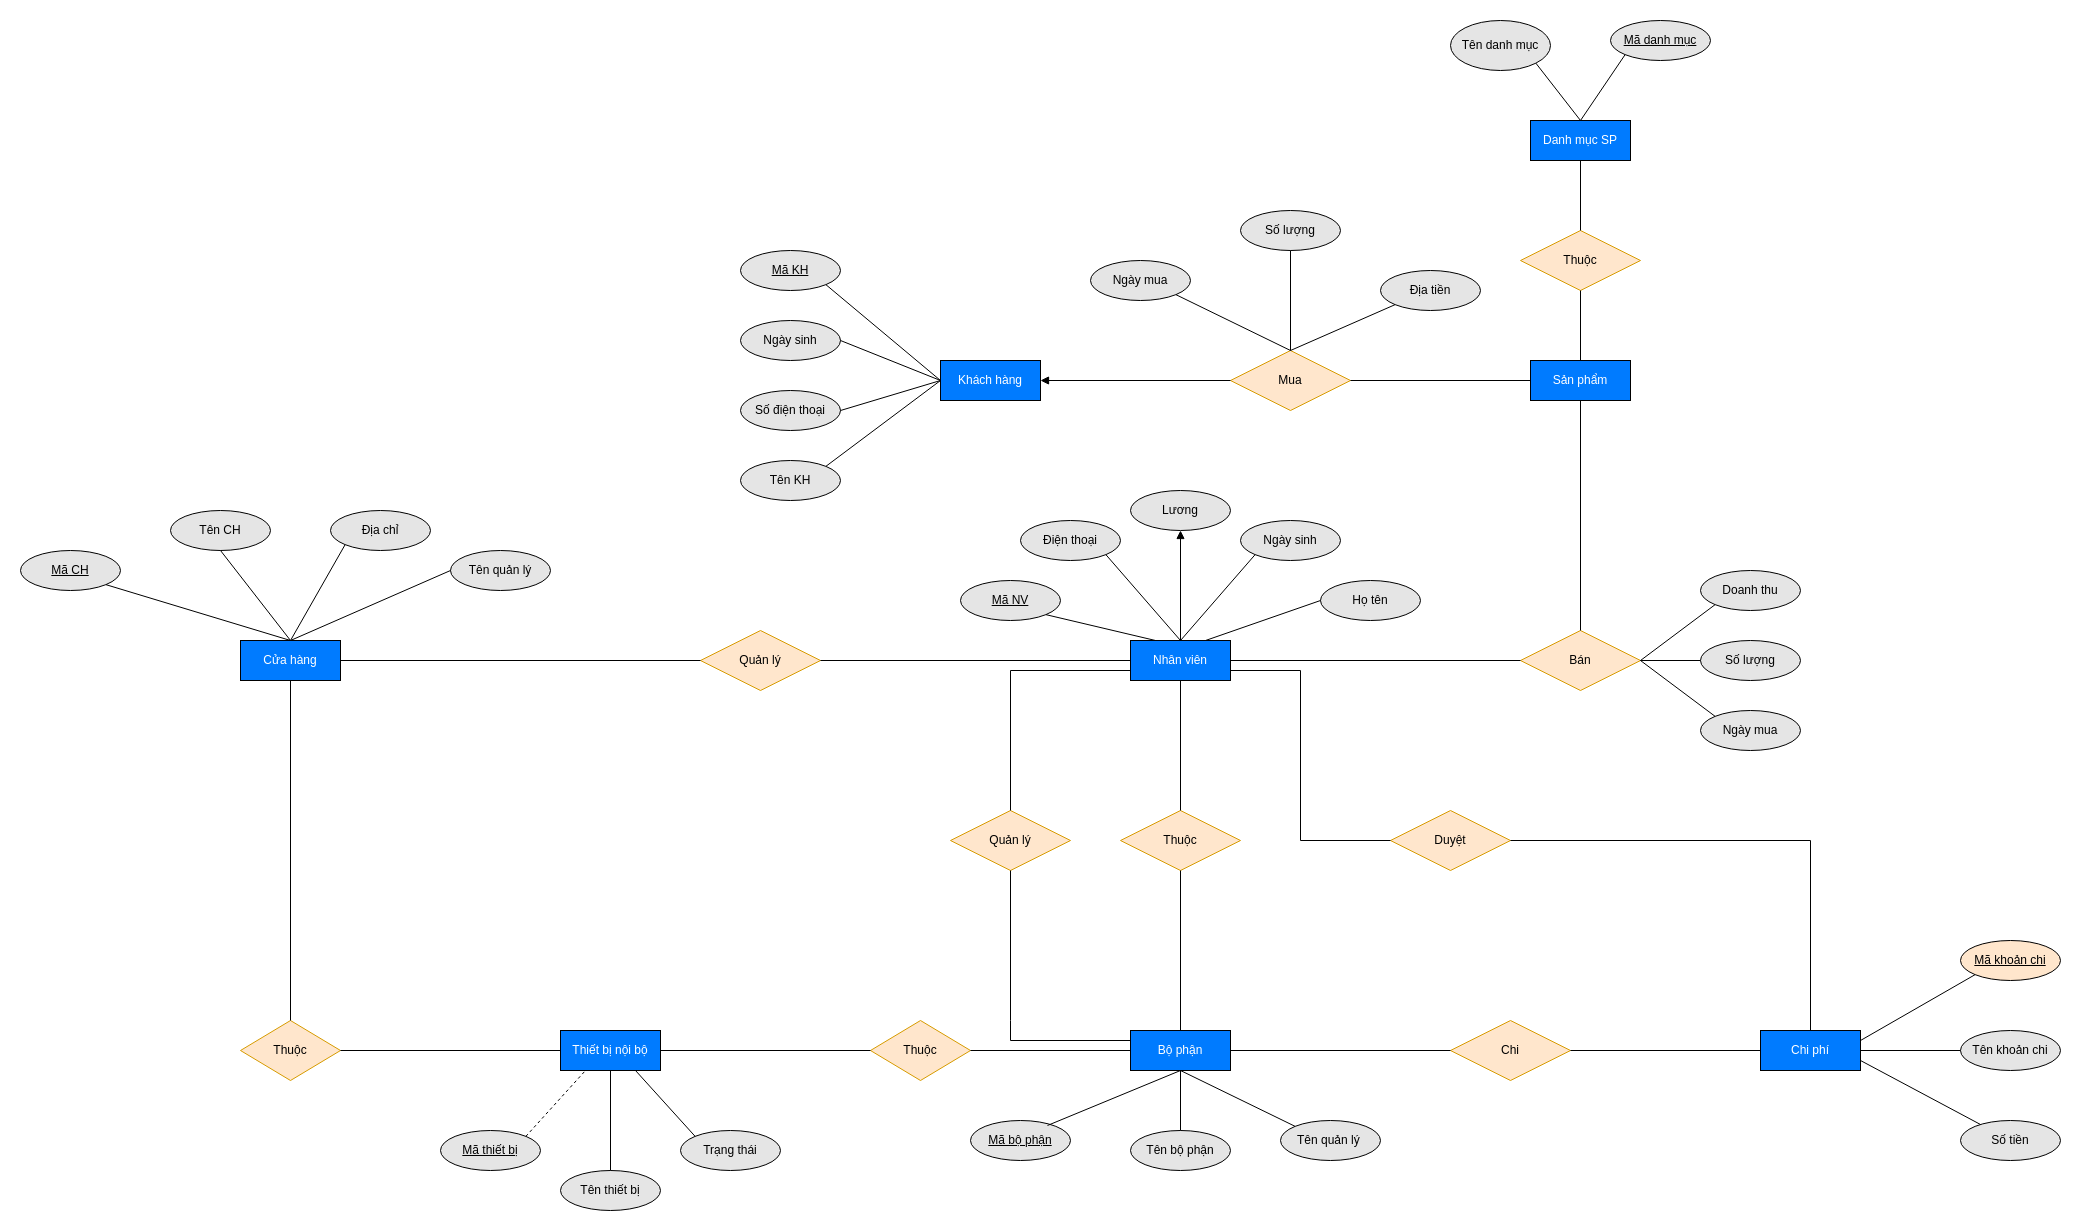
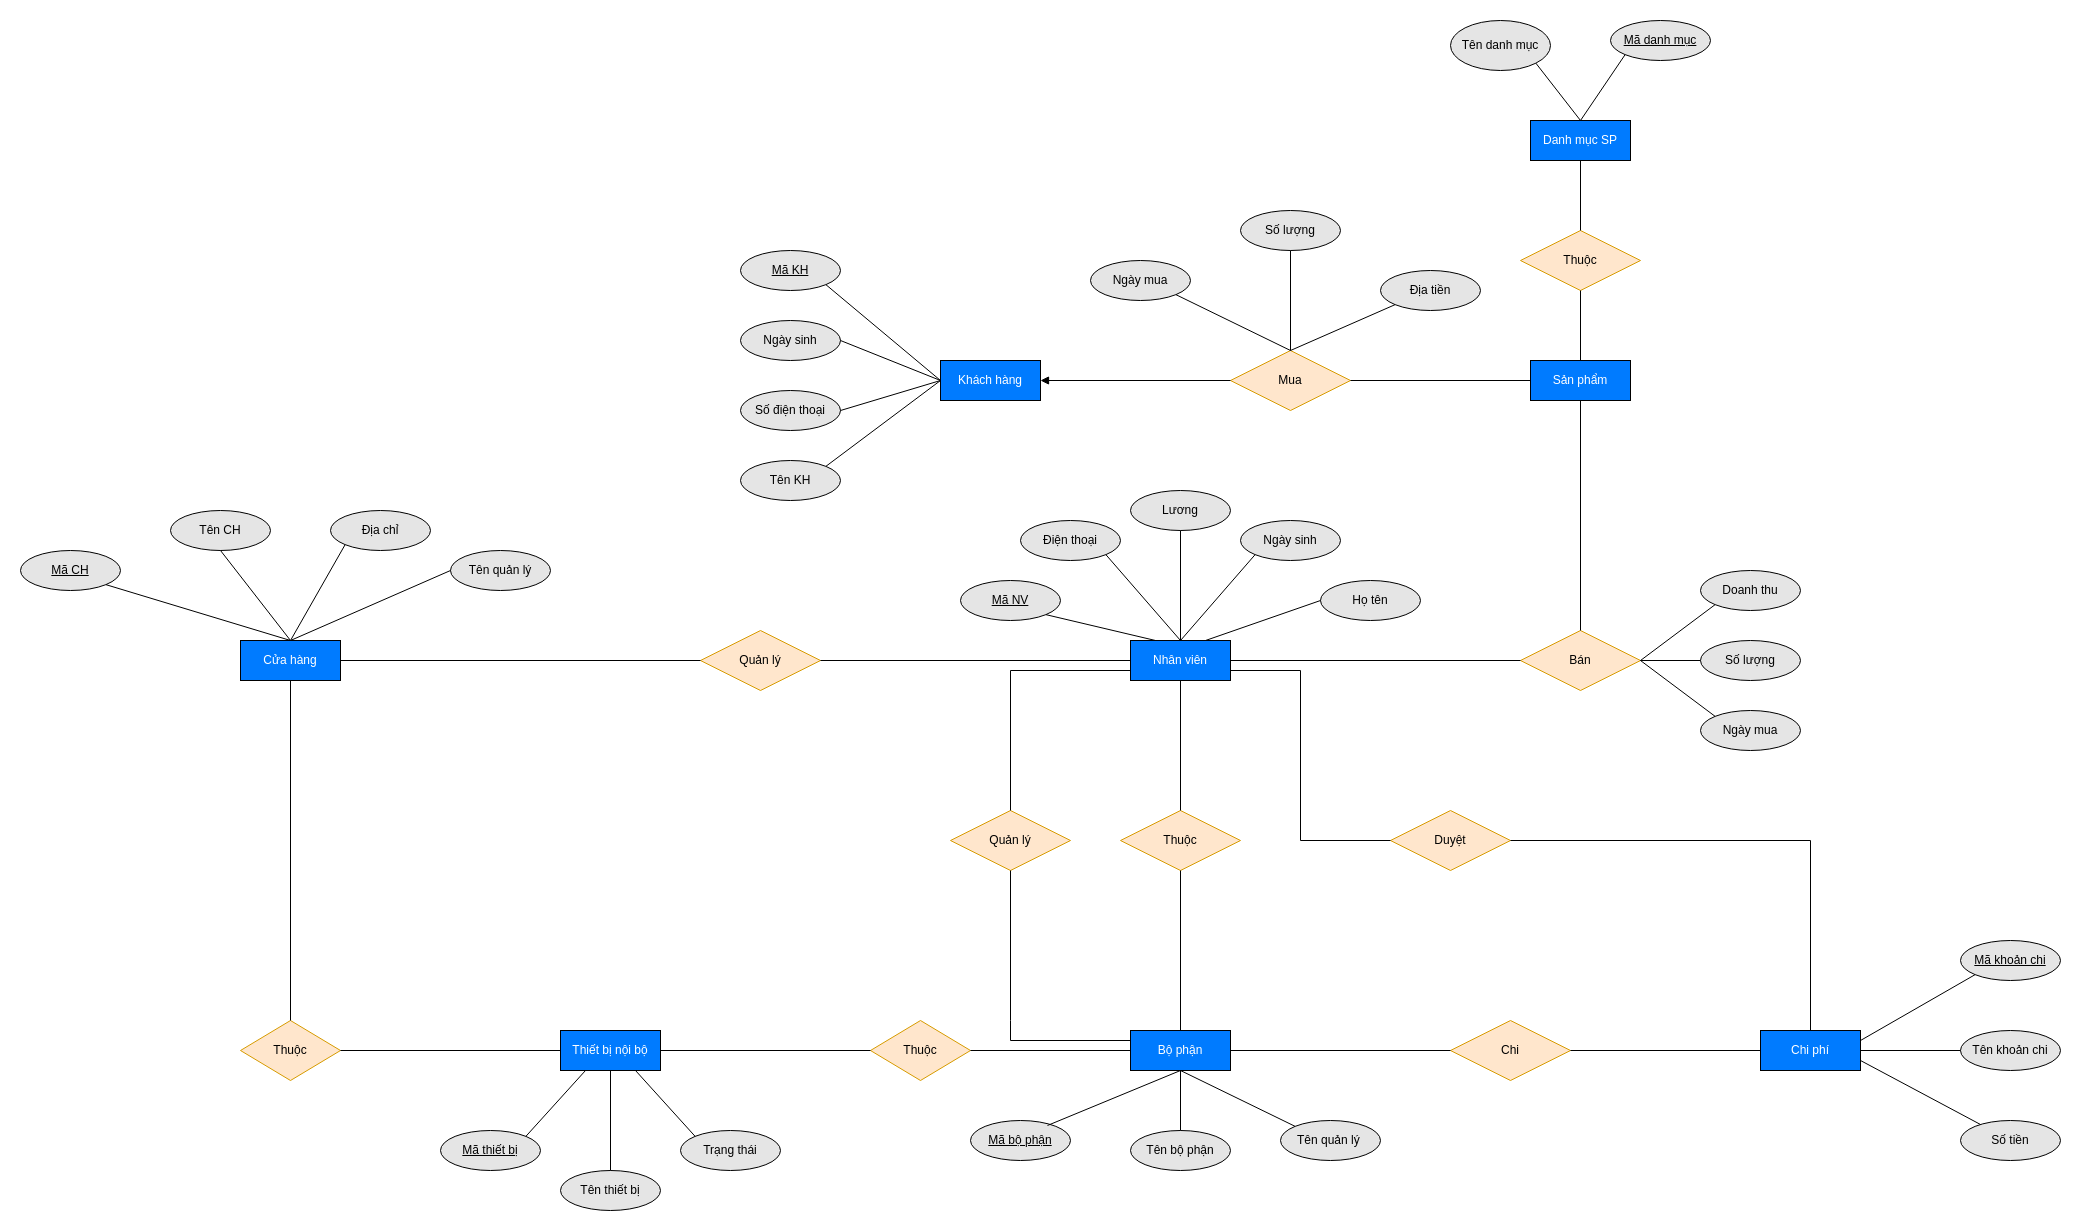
edge "Nhân viên" -> "Lương": arrowhead block -> none
node "Mã khoản chi": fillcolor #ffe6cc -> #e5e5e5
edge "Thiết bị nội bộ" -- "Mã thiết bị": style dashed -> solid
